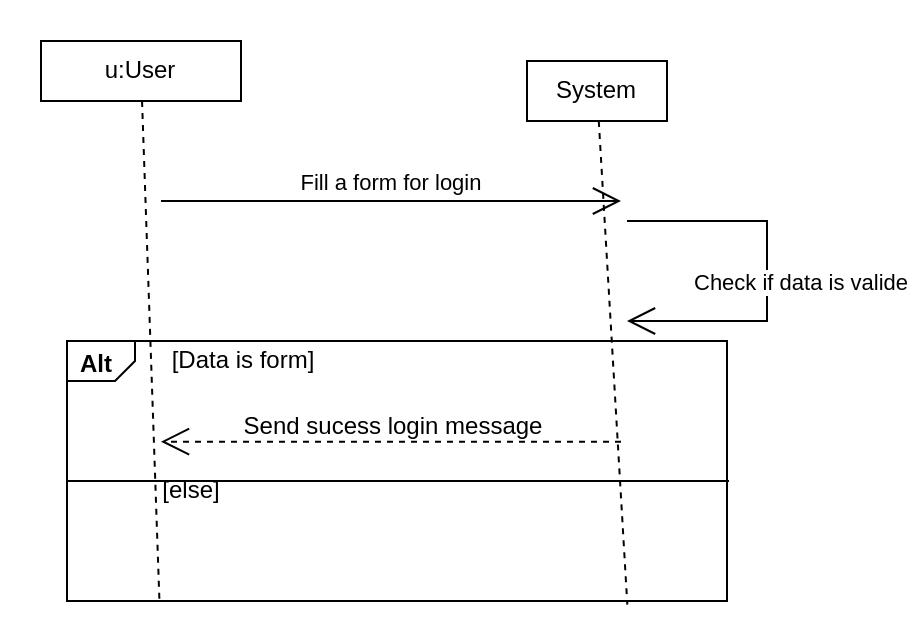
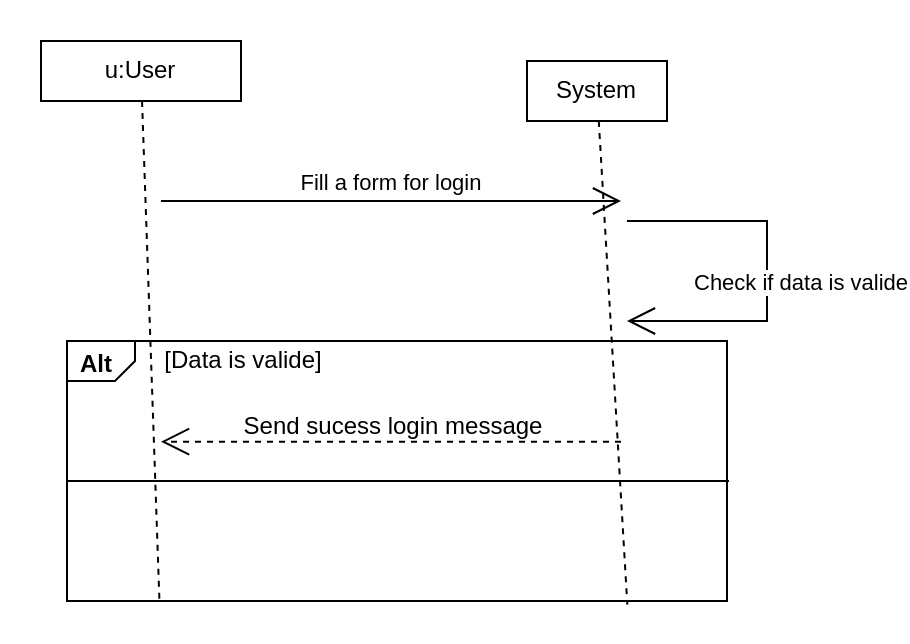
node "[Data is form]": label "[Data is form]" -> "[Data is valide]"
node "[else]": removed
